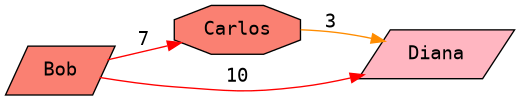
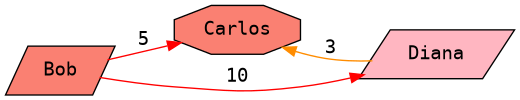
edge "Carlos" -> "Diana": reversed
edge "Bob" -> "Carlos": label "7" -> "5"
